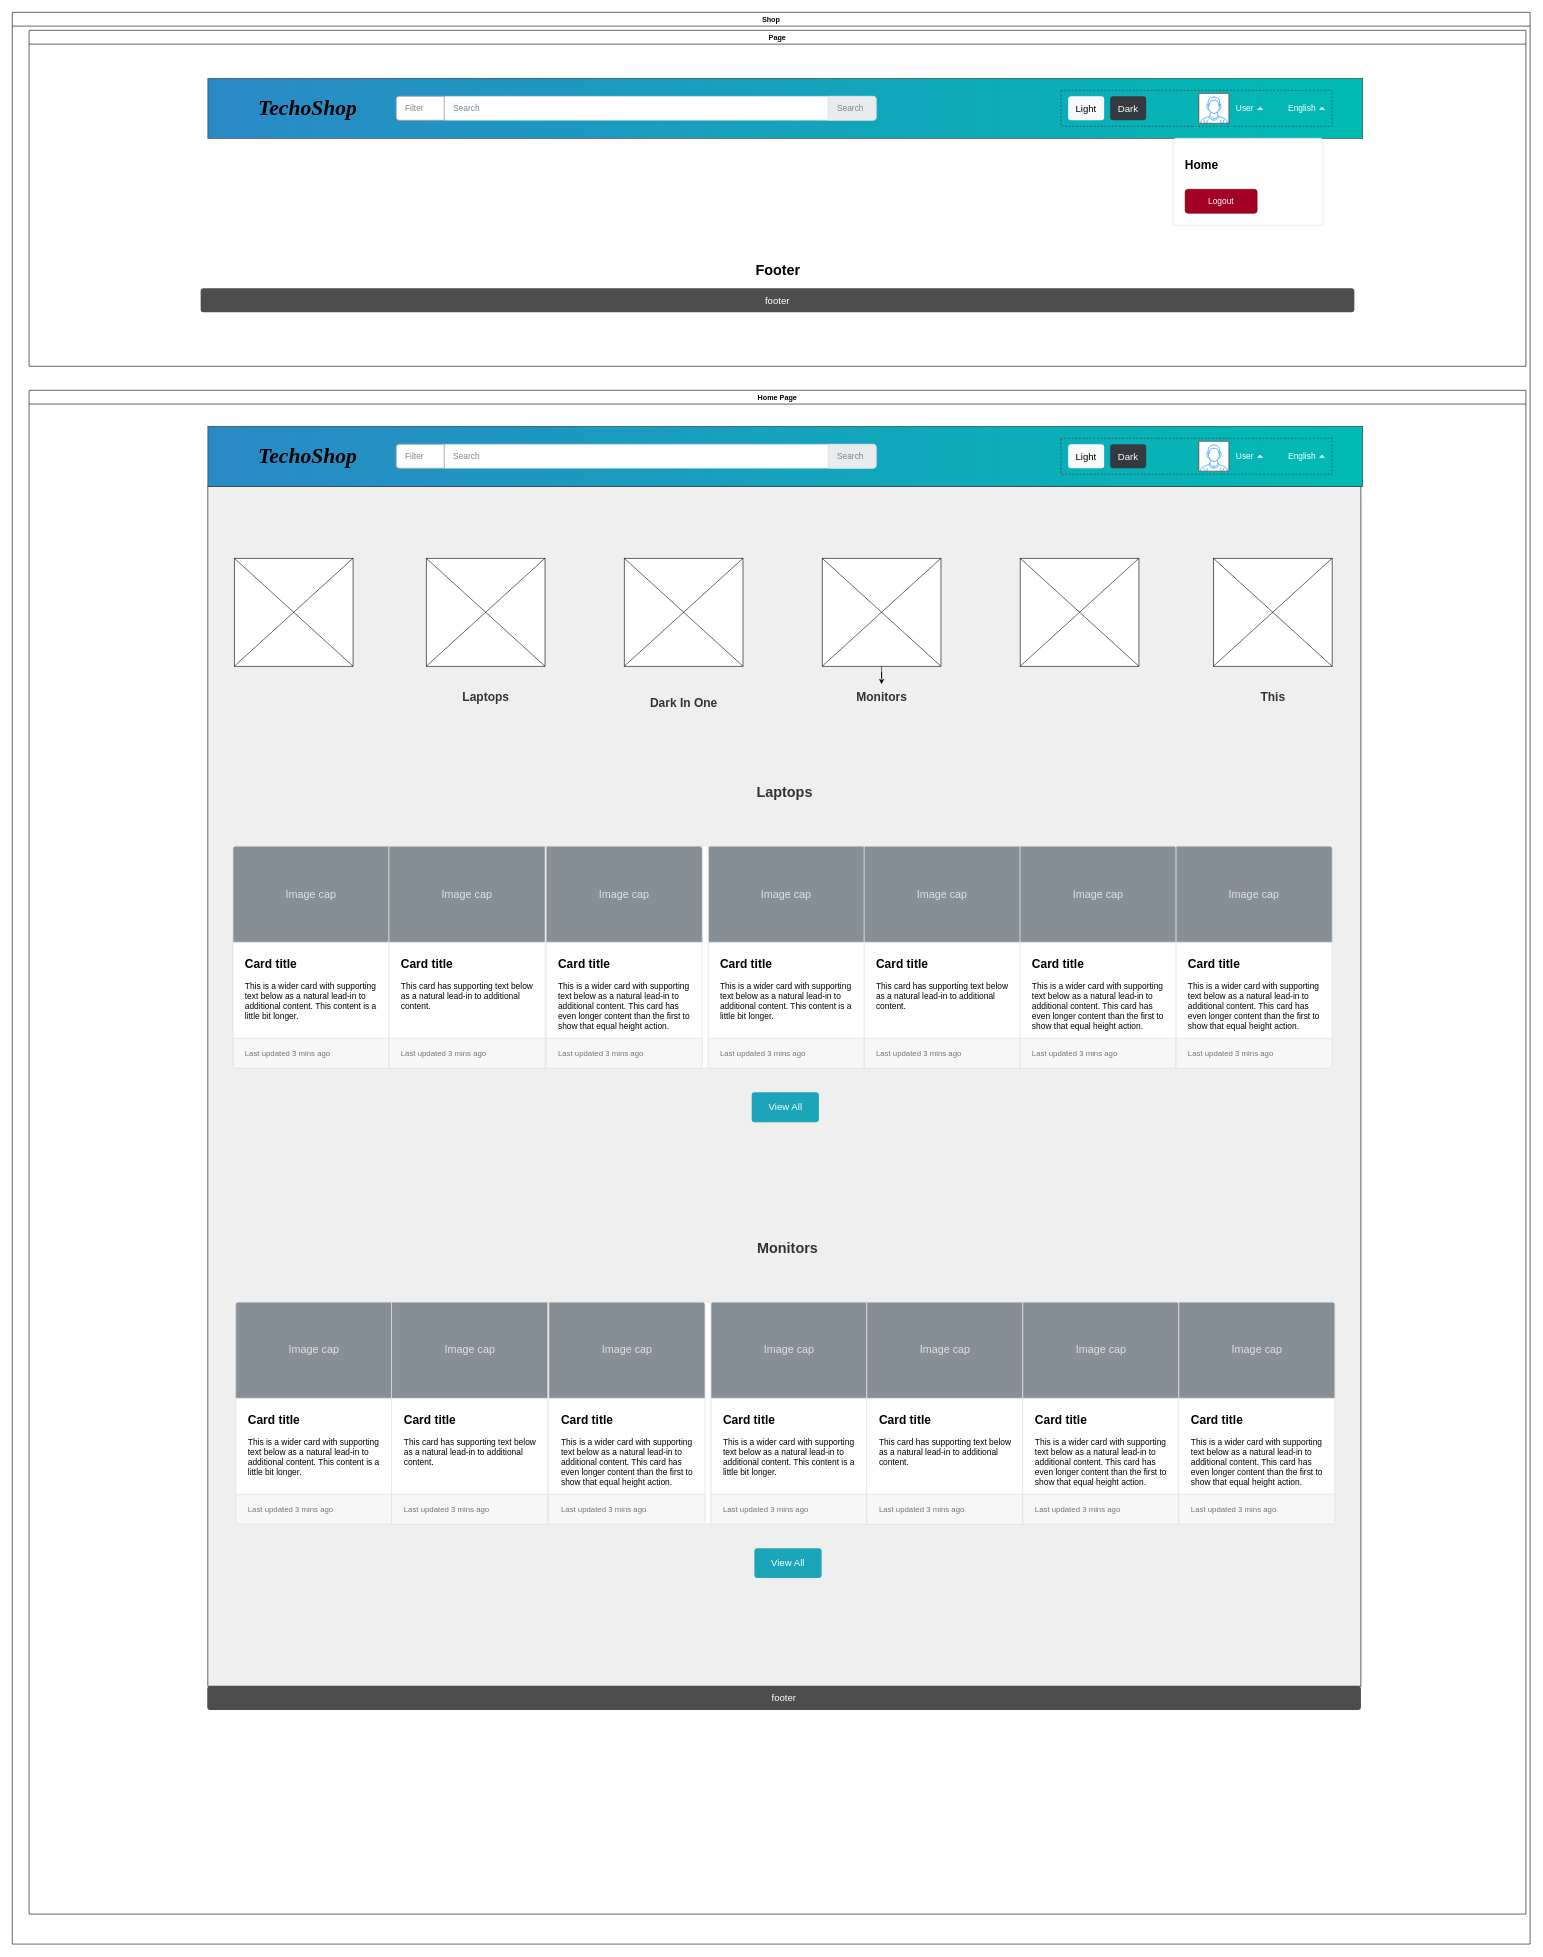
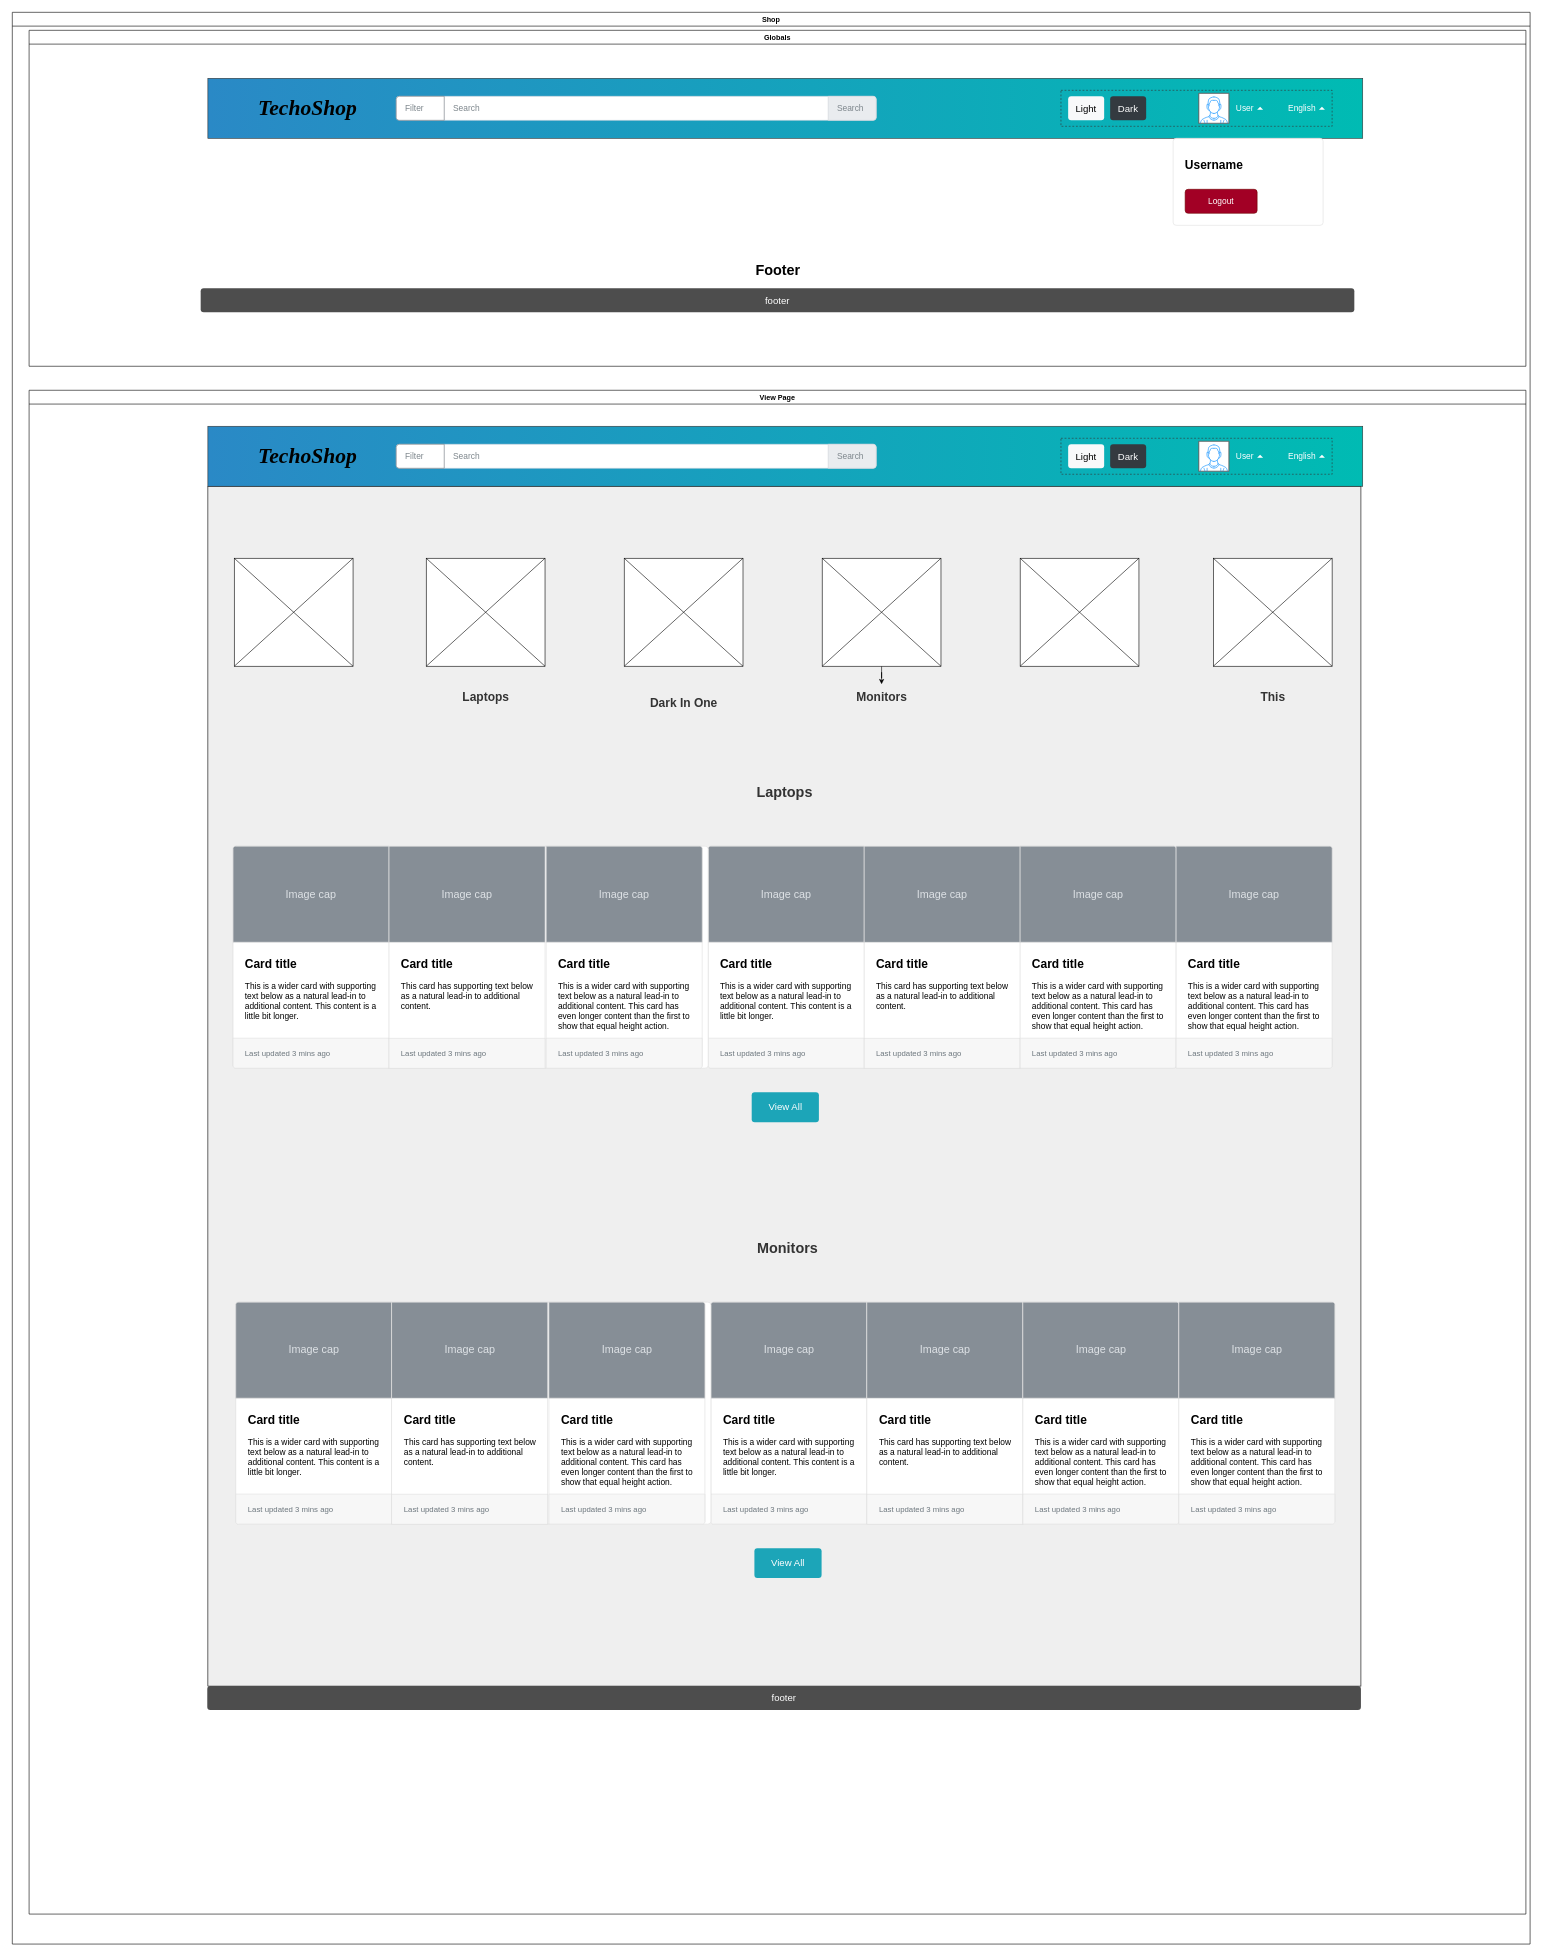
node "Page": label "Page" -> "Globals"
node "Home": label "Home" -> "Username"
node "Home Page": label "Home Page" -> "View Page"
